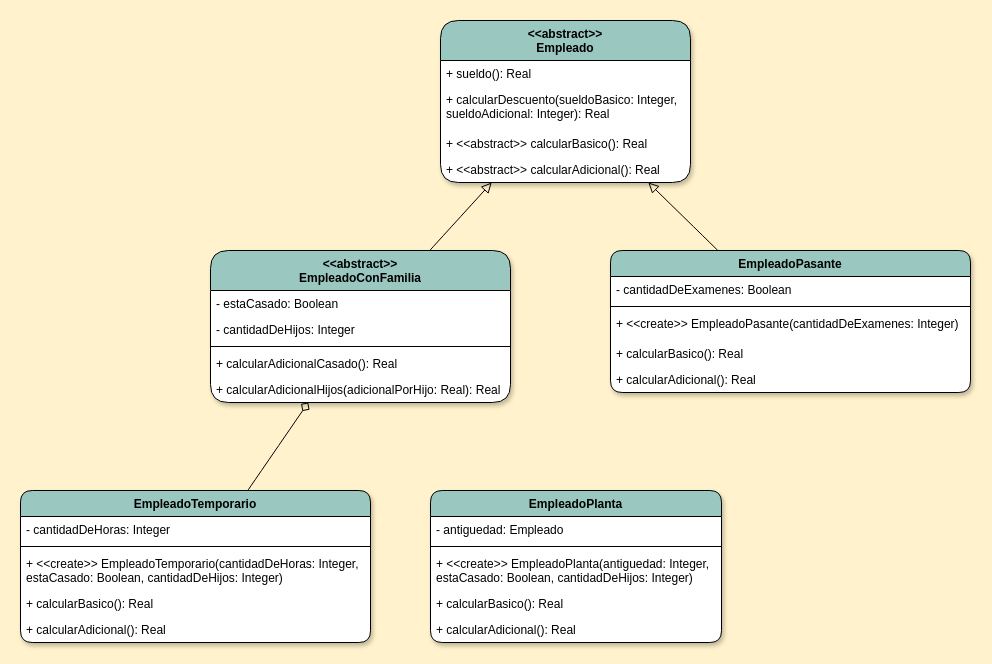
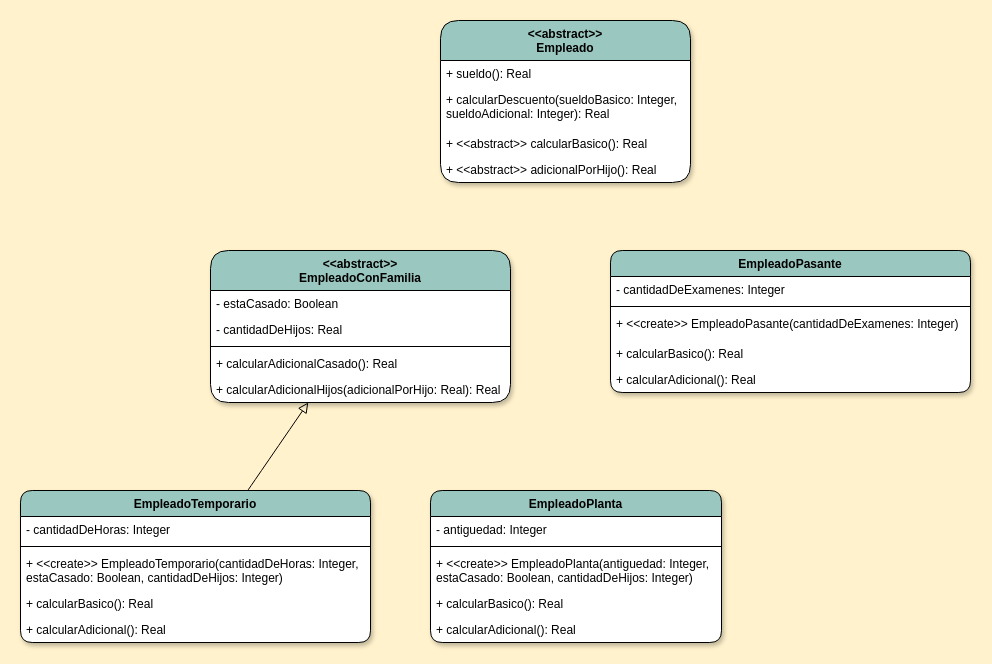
node "+ <<abstract>> calcularAdicional(): Real": label "+ <<abstract>> calcularAdicional(): Real" -> "+ <<abstract>> adicionalPorHijo(): Real"
edge "<<abstract>> EmpleadoConFamilia" -> "<<abstract>> Empleado": removed
edge "EmpleadoPasante" -> "<<abstract>> Empleado": removed
node "- cantidadDeExamenes: Boolean": label "- cantidadDeExamenes: Boolean" -> "- cantidadDeExamenes: Integer"
node "- cantidadDeHijos: Integer": label "- cantidadDeHijos: Integer" -> "- cantidadDeHijos: Real"
edge "EmpleadoTemporario" -> "<<abstract>> EmpleadoConFamilia": arrowhead diamond -> block
node "- antiguedad: Empleado": label "- antiguedad: Empleado" -> "- antiguedad: Integer"
